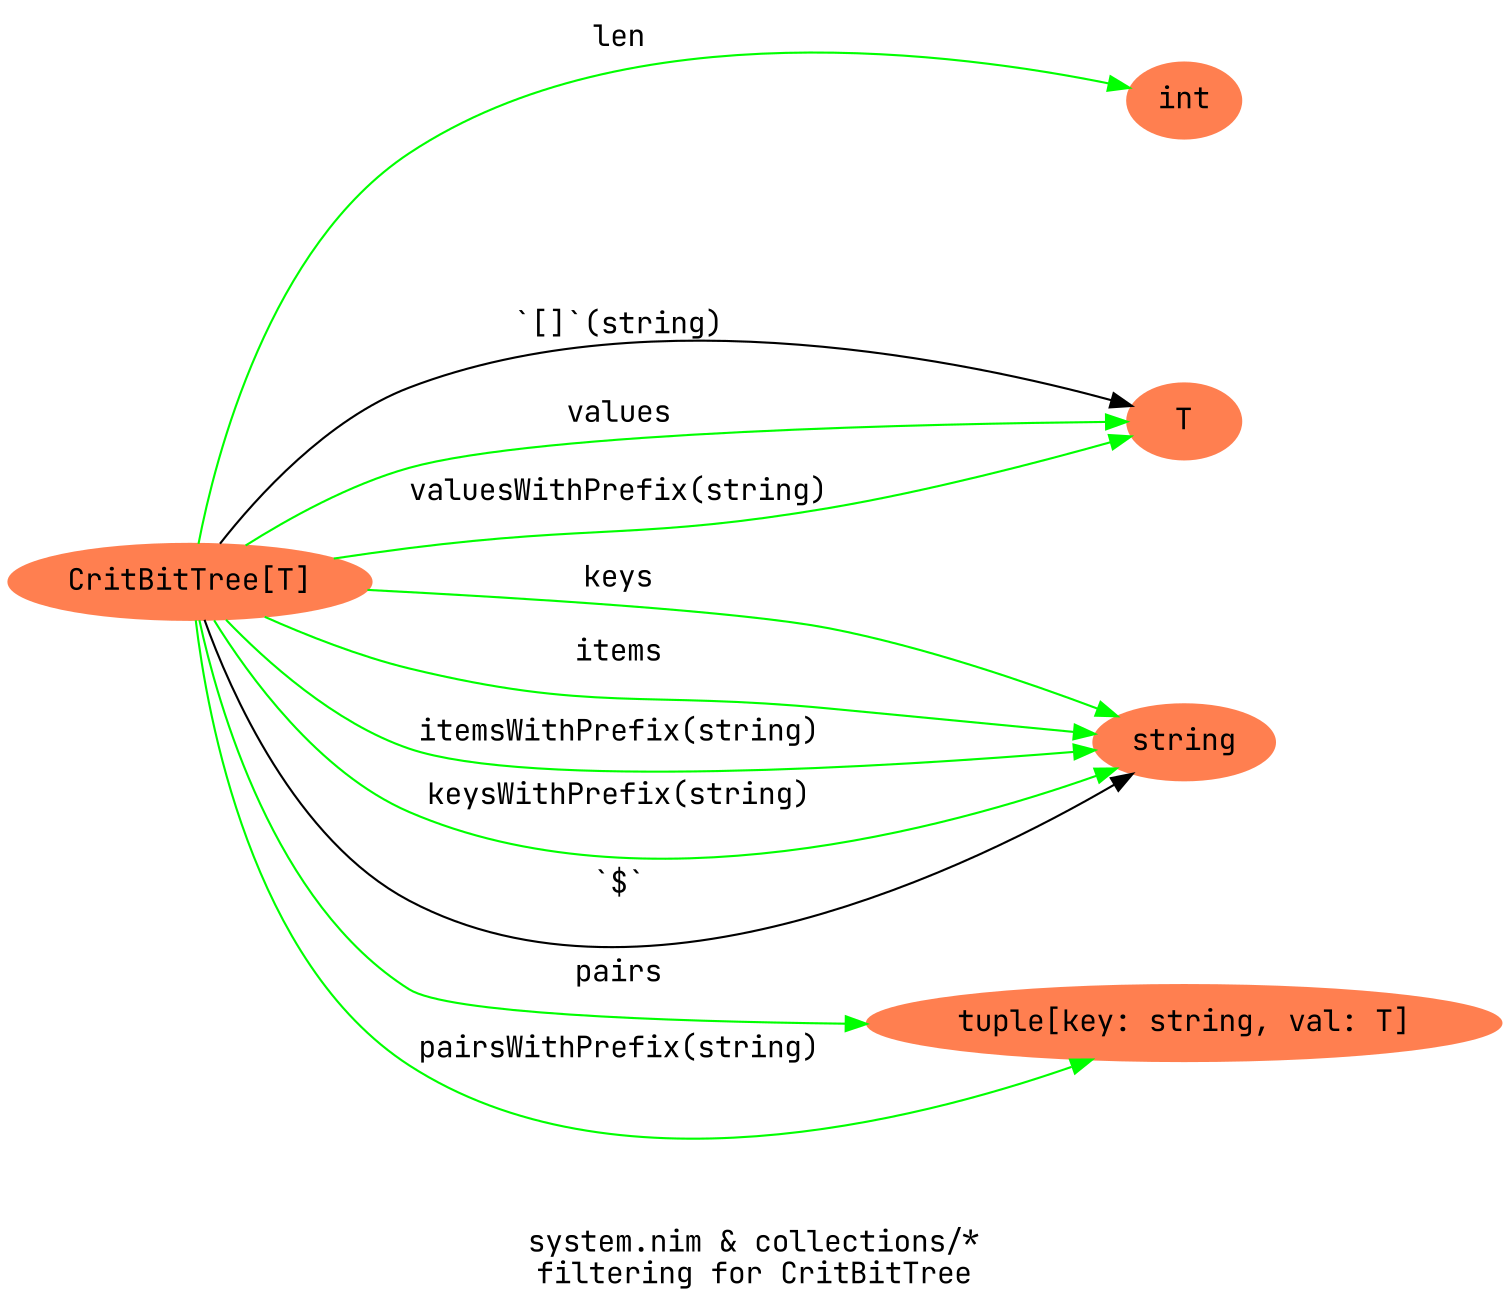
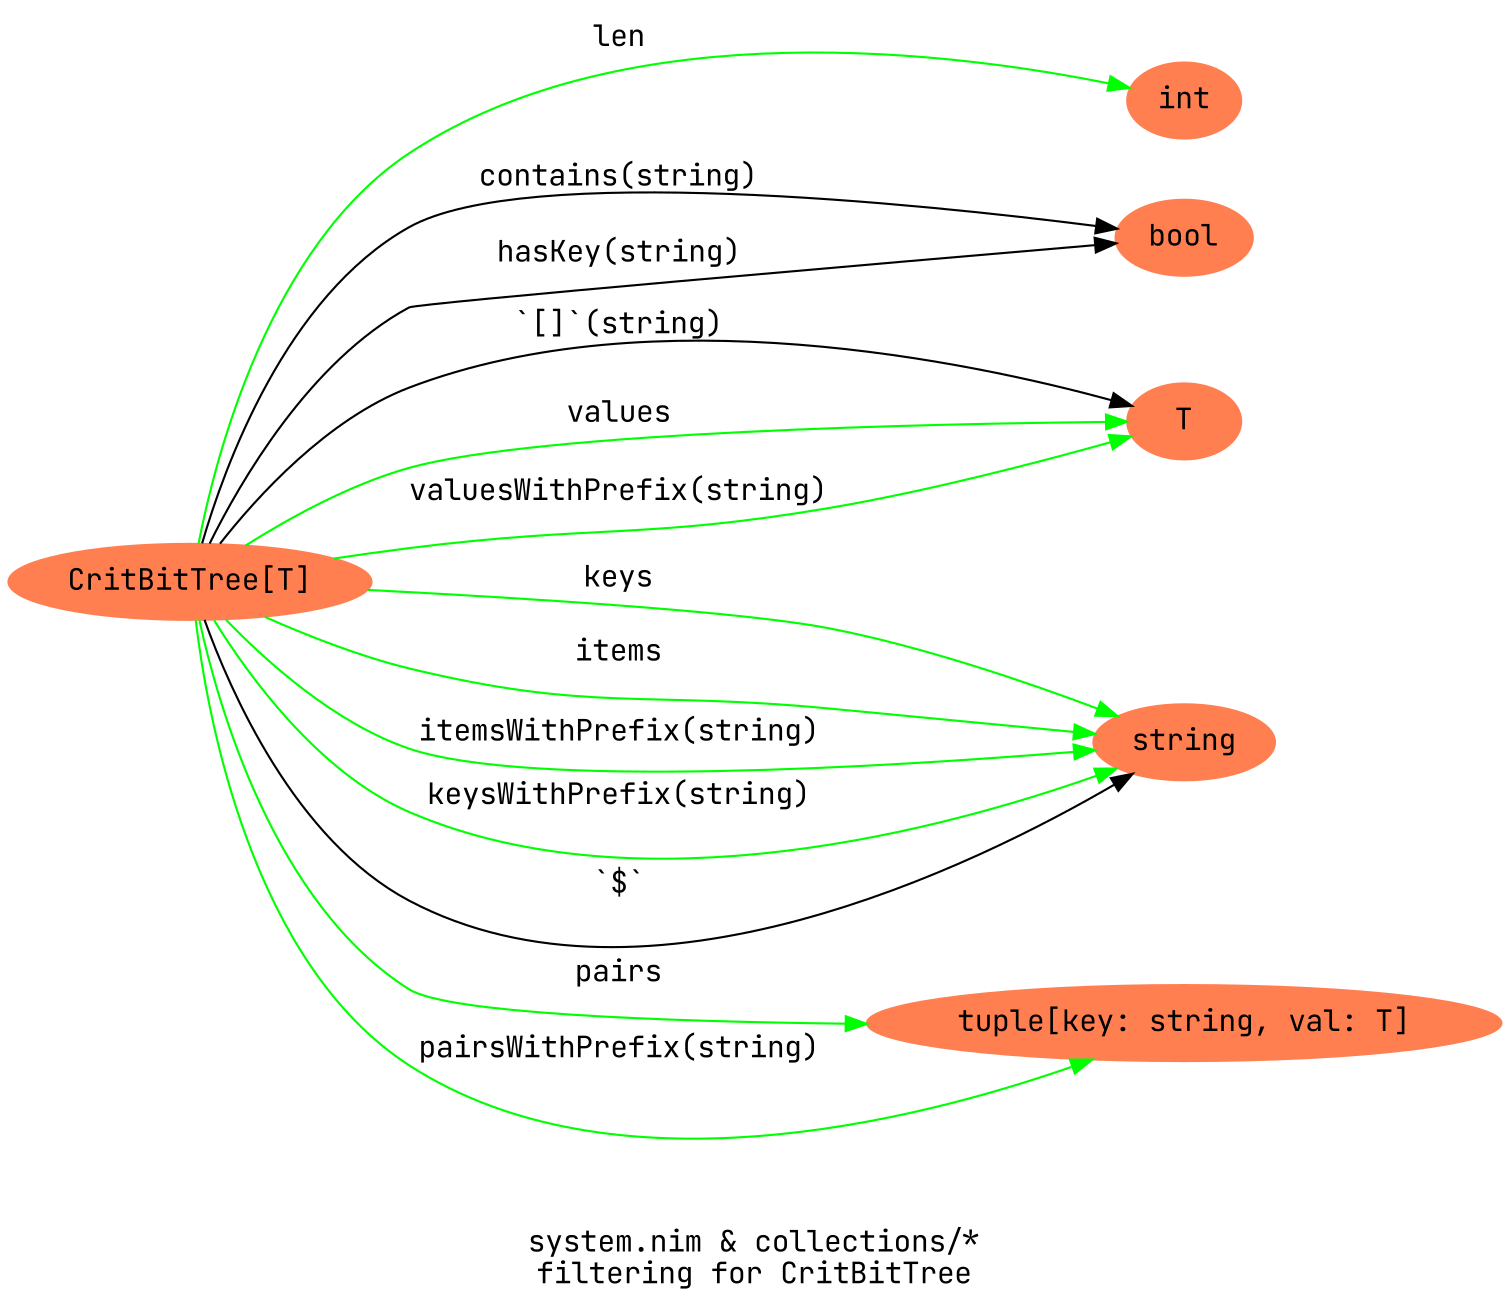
node "bool": added
